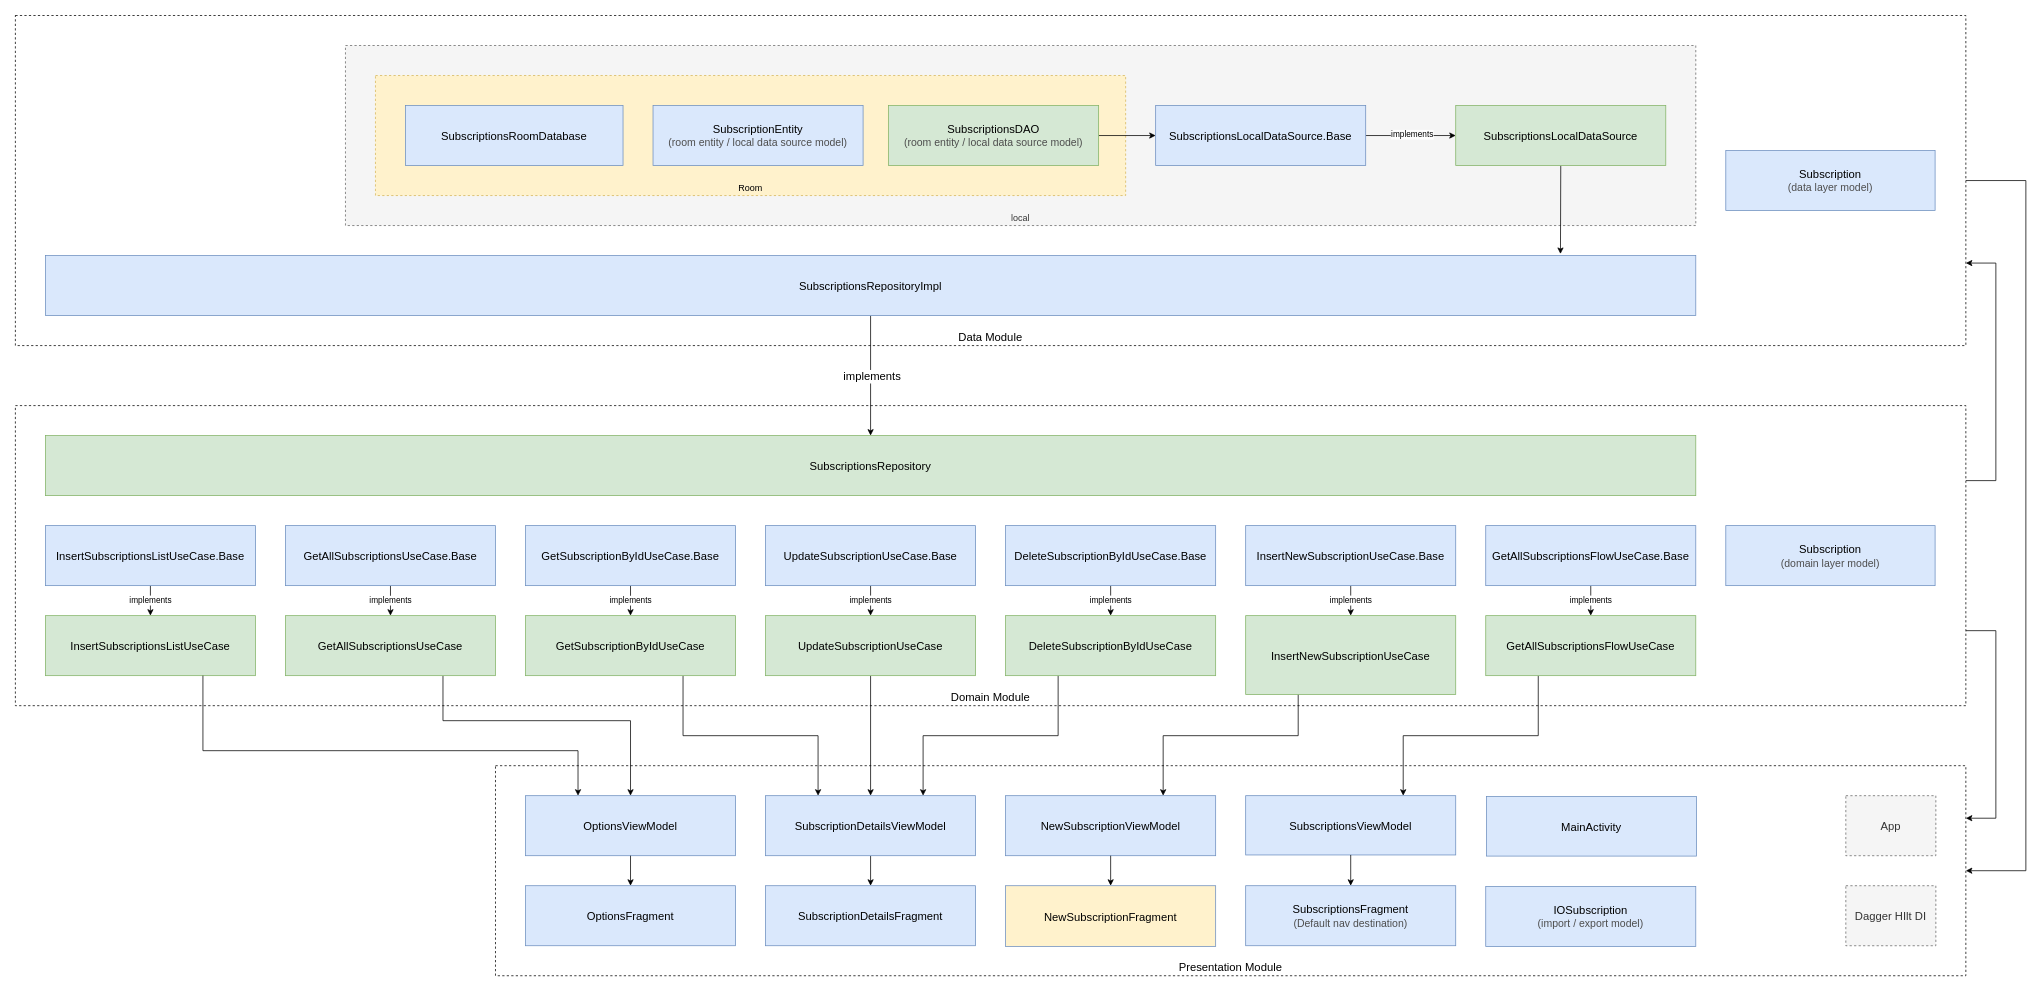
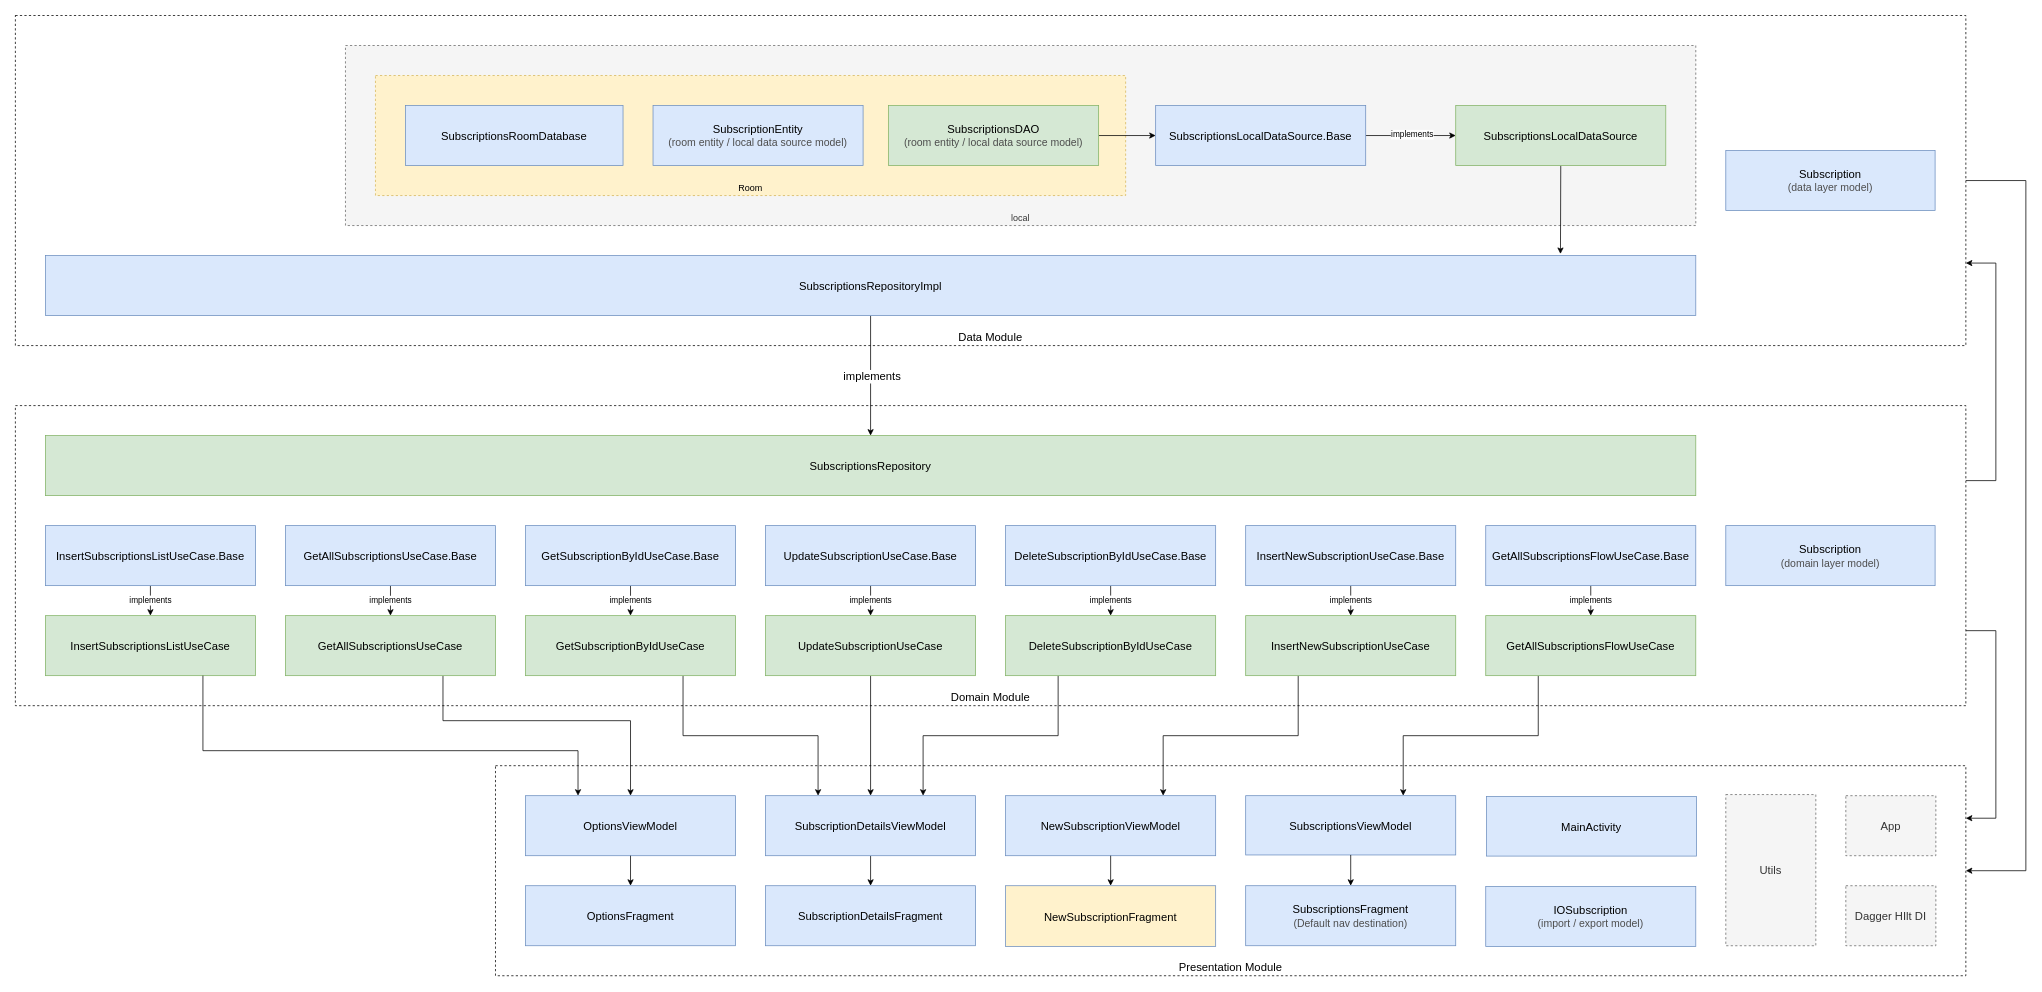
node "InsertNewSubscriptionUseCase": size 210x79 -> 210x60
node "Utils": added
